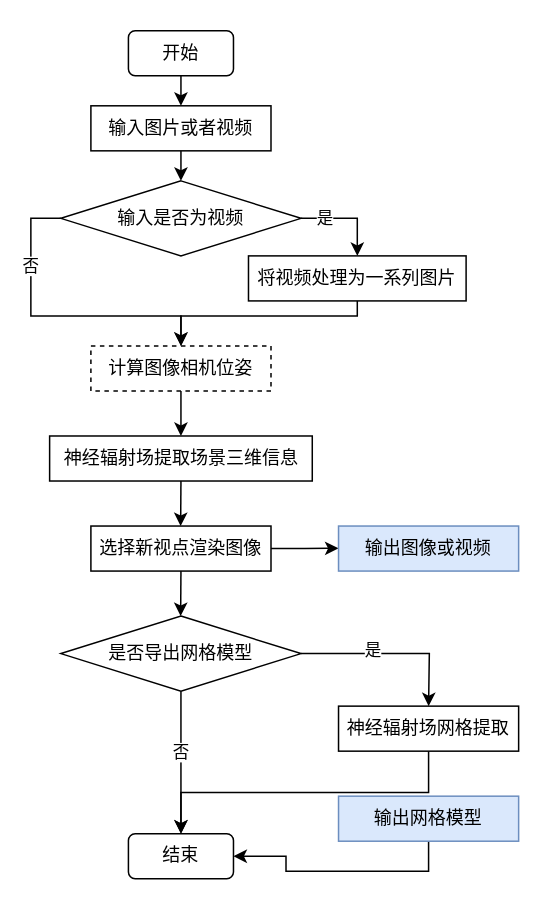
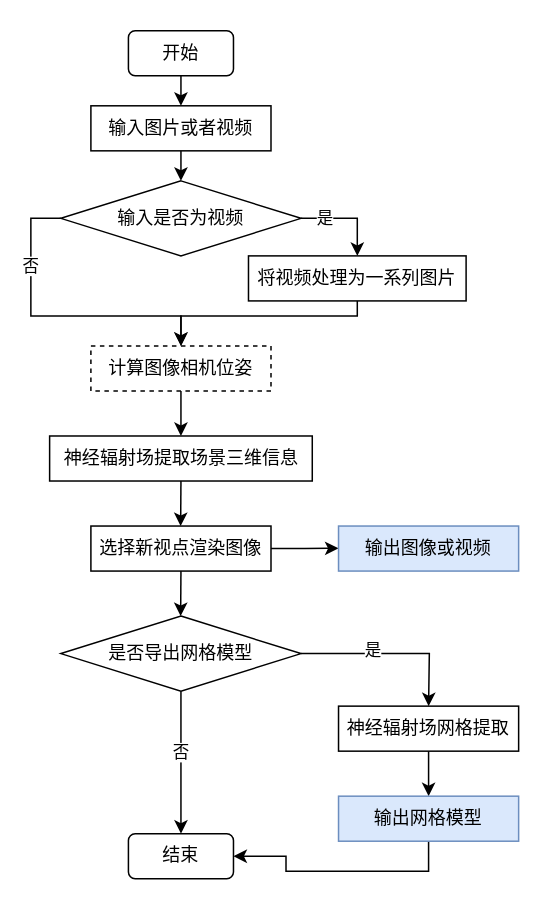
edge "神经辐射场网格提取" -> "结束": now "神经辐射场网格提取" -> "输出网格模型"
